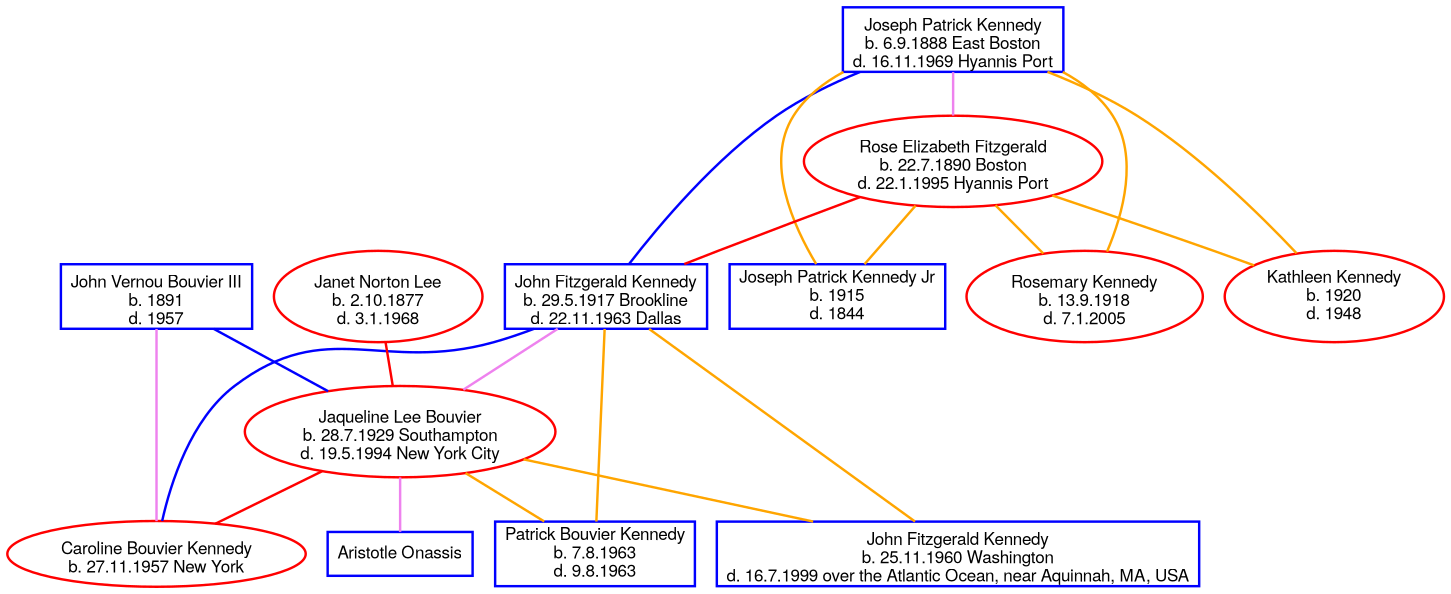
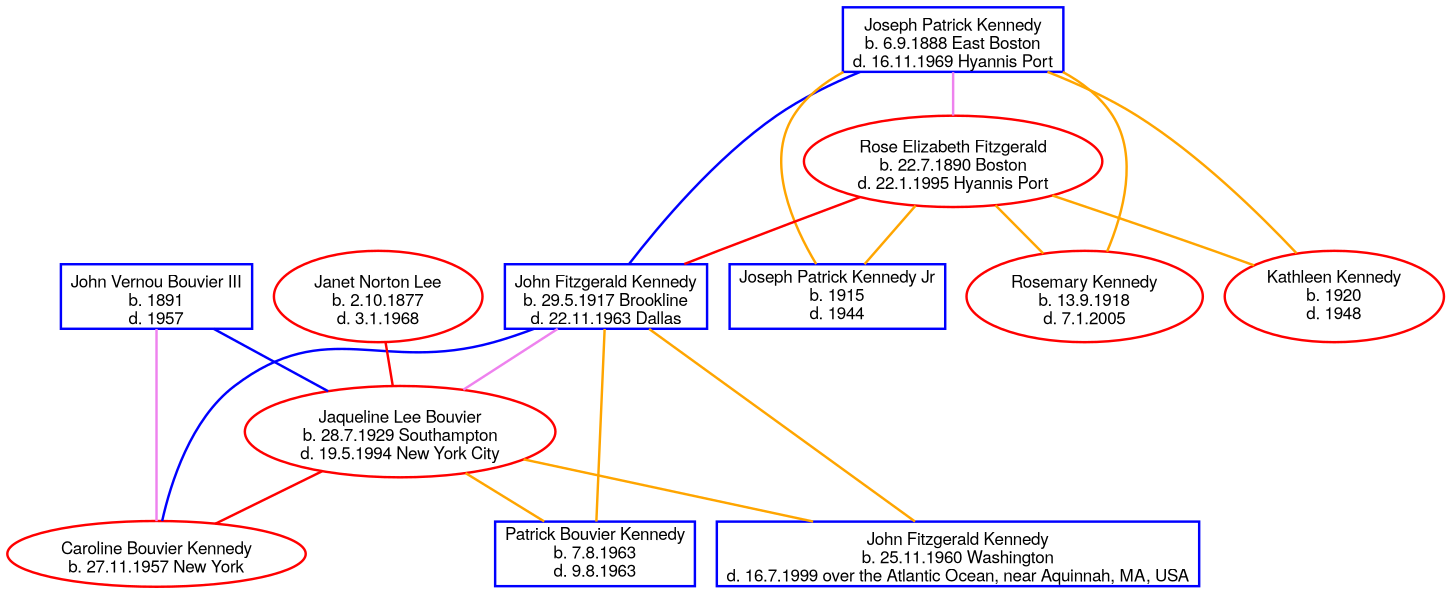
node "Joseph Patrick Kennedy Jr b. 1915 d. 1844": label "Joseph Patrick Kennedy Jr b. 1915 d. 1844" -> "Joseph Patrick Kennedy Jr b. 1915 d. 1944"
node "Aristotle Onassis": removed
